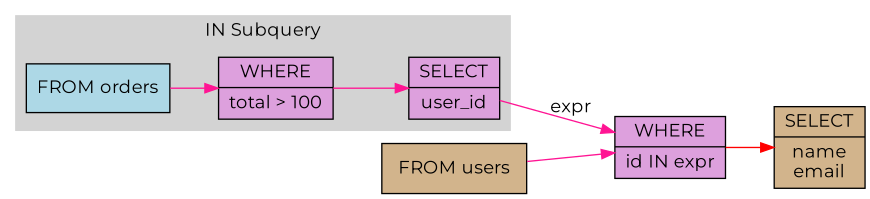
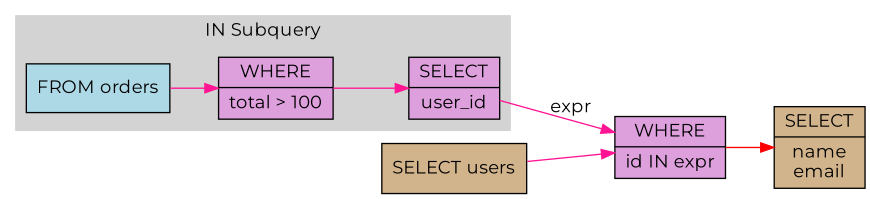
node "FROM users": label "FROM users" -> "SELECT users"
